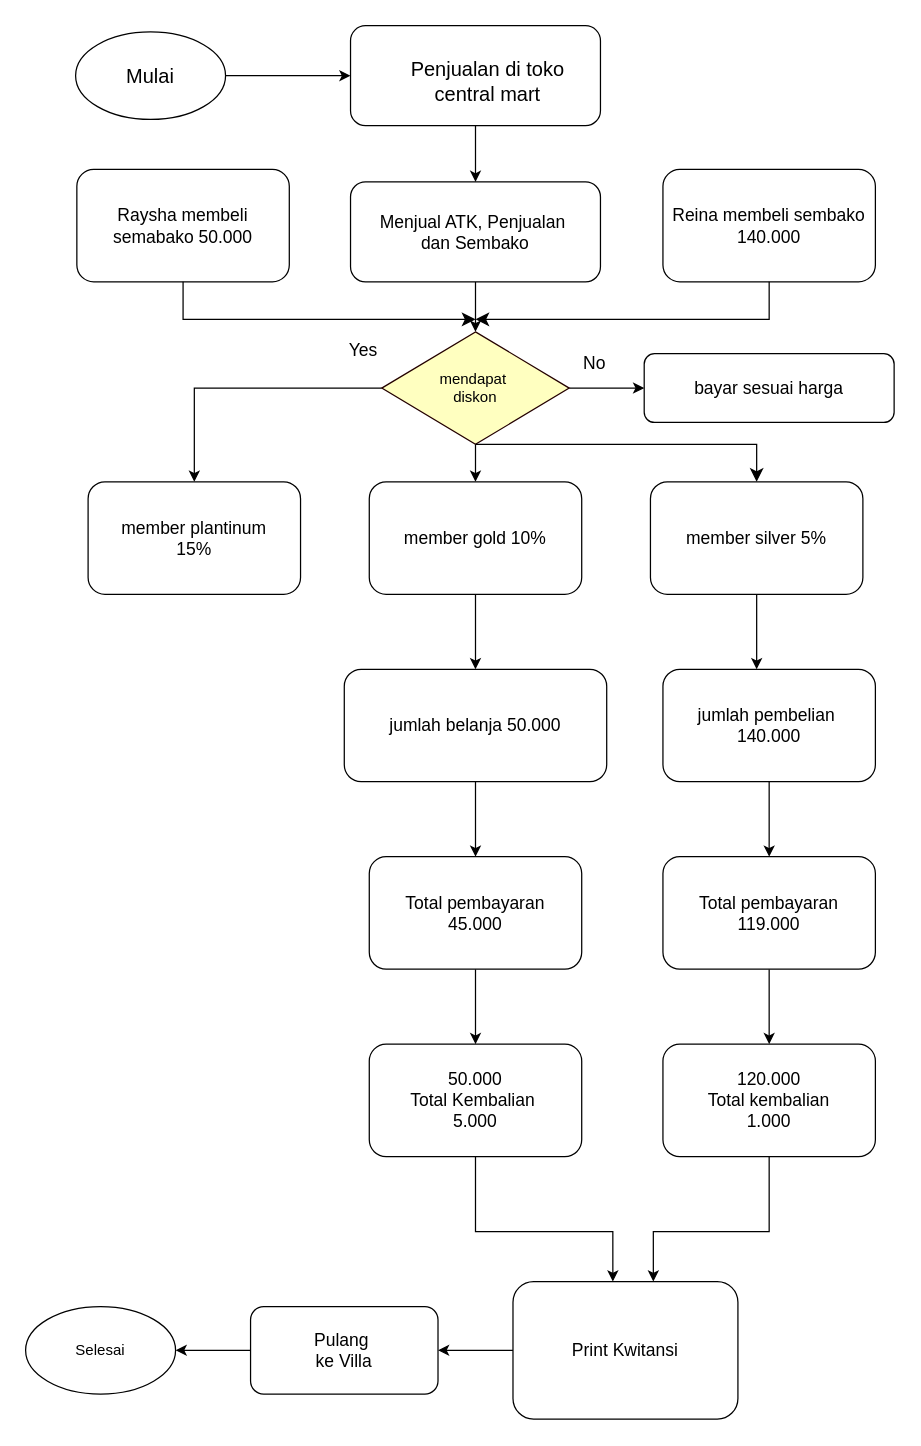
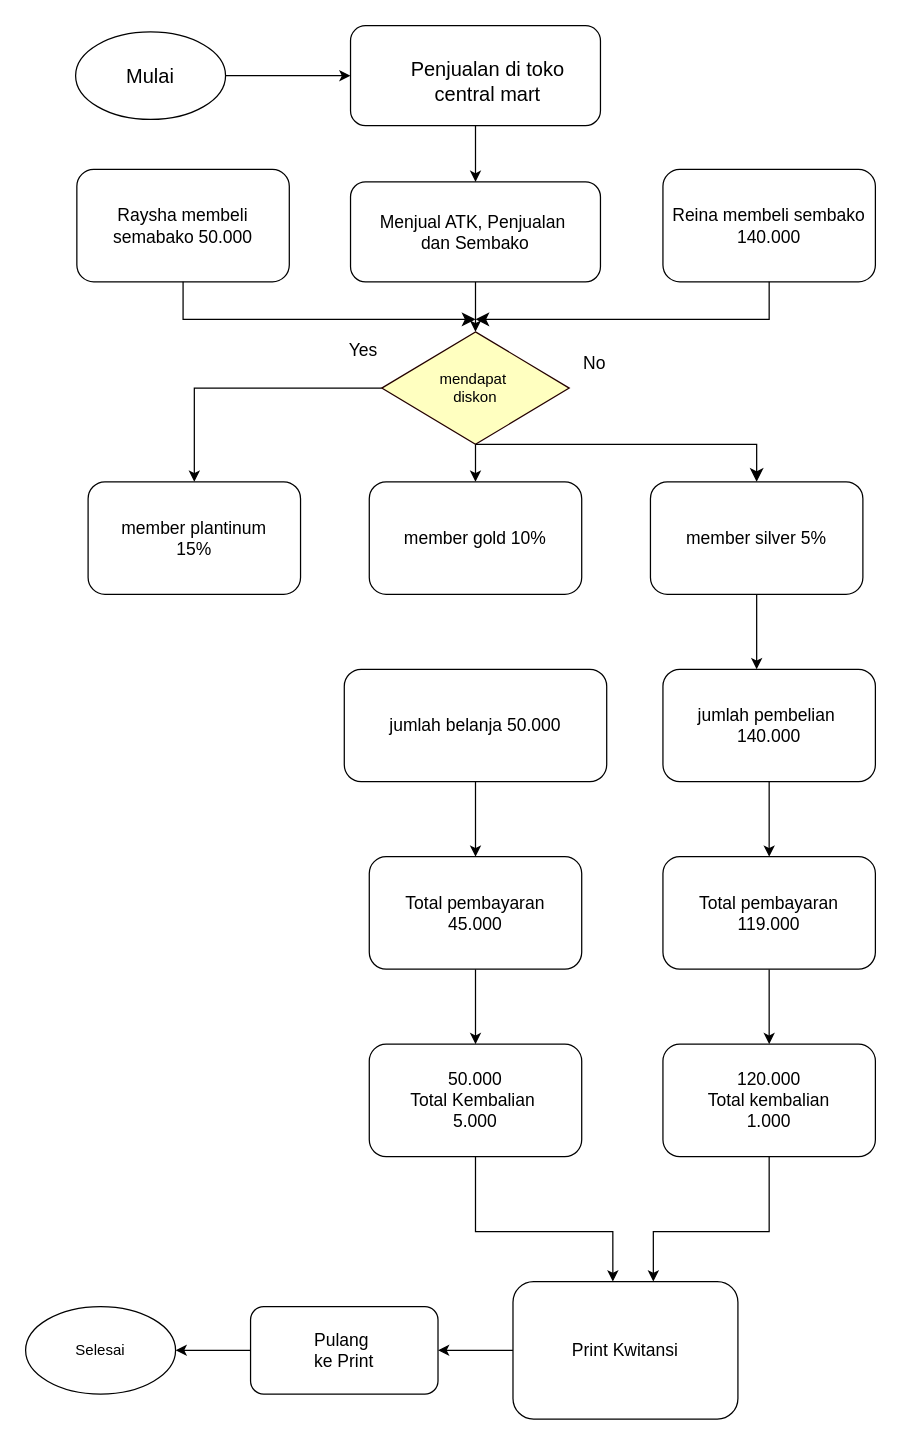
edge "mendapat diskon" -> "bayar sesuai harga": removed
node "bayar sesuai harga": removed
edge "member gold 10%" -> "jumlah belanja 50.000": removed
node "Pulang ke Villa": label "Pulang ke Villa" -> "Pulang ke Print"
